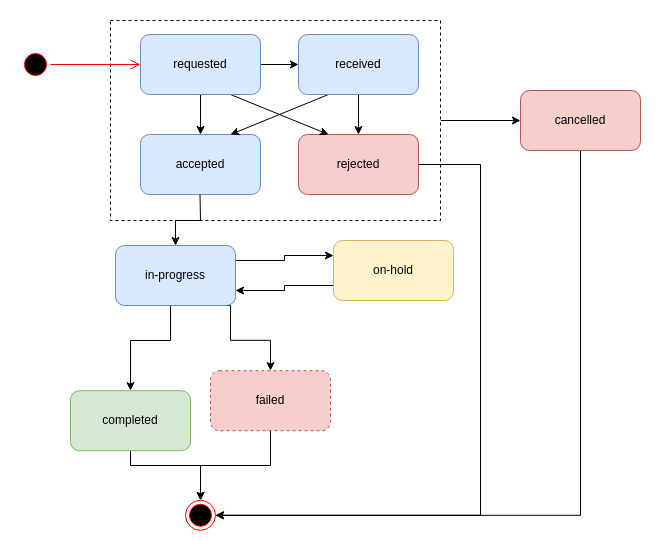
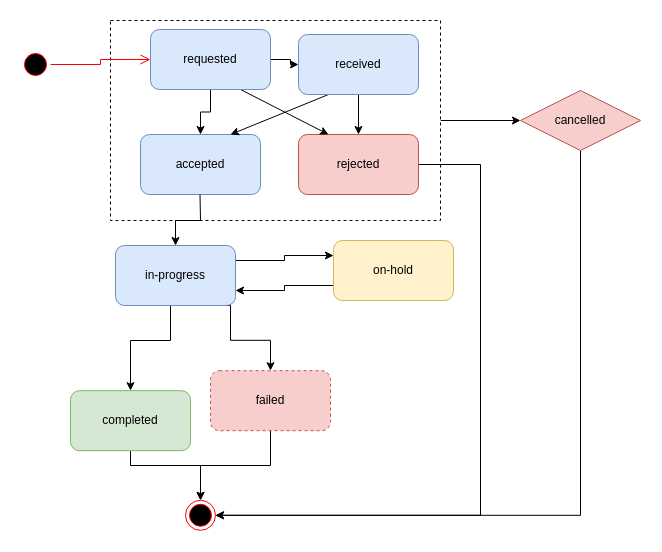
node "requested": moved (201, 65) -> (211, 60)
node "cancelled": shape rounded rectangle -> diamond
